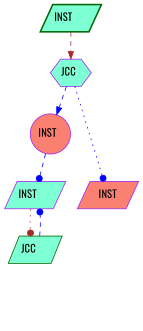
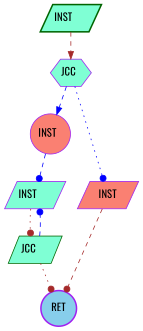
node "RET": added
